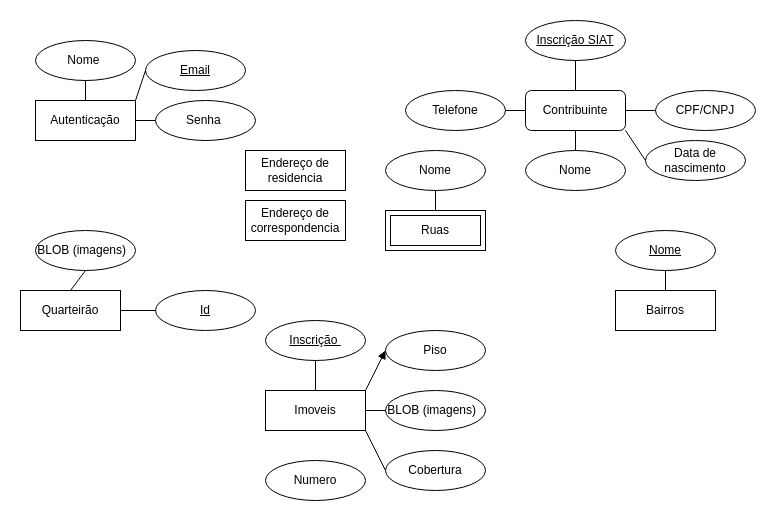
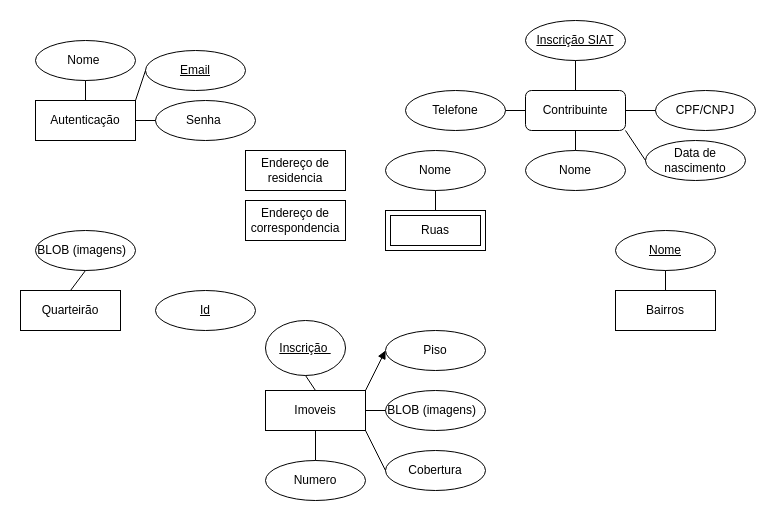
edge "Quarteirão" -- "Id": removed
node "Inscrição": size 100x40 -> 80x55
edge "Imoveis" -- "Numero": added
